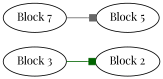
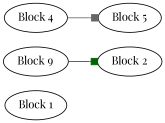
node "Block 7": label "Block 7" -> "Block 4"
node "Block 3": label "Block 3" -> "Block 9"
node "Block 1": added
